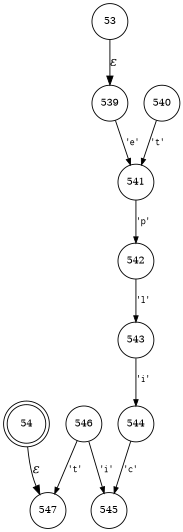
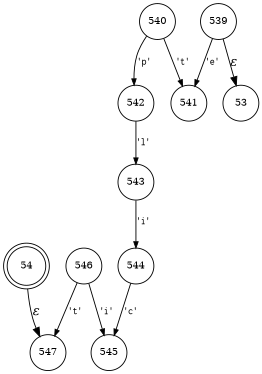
edge "53" -> "539": reversed
edge "541" -> "542": now "540" -> "542"
